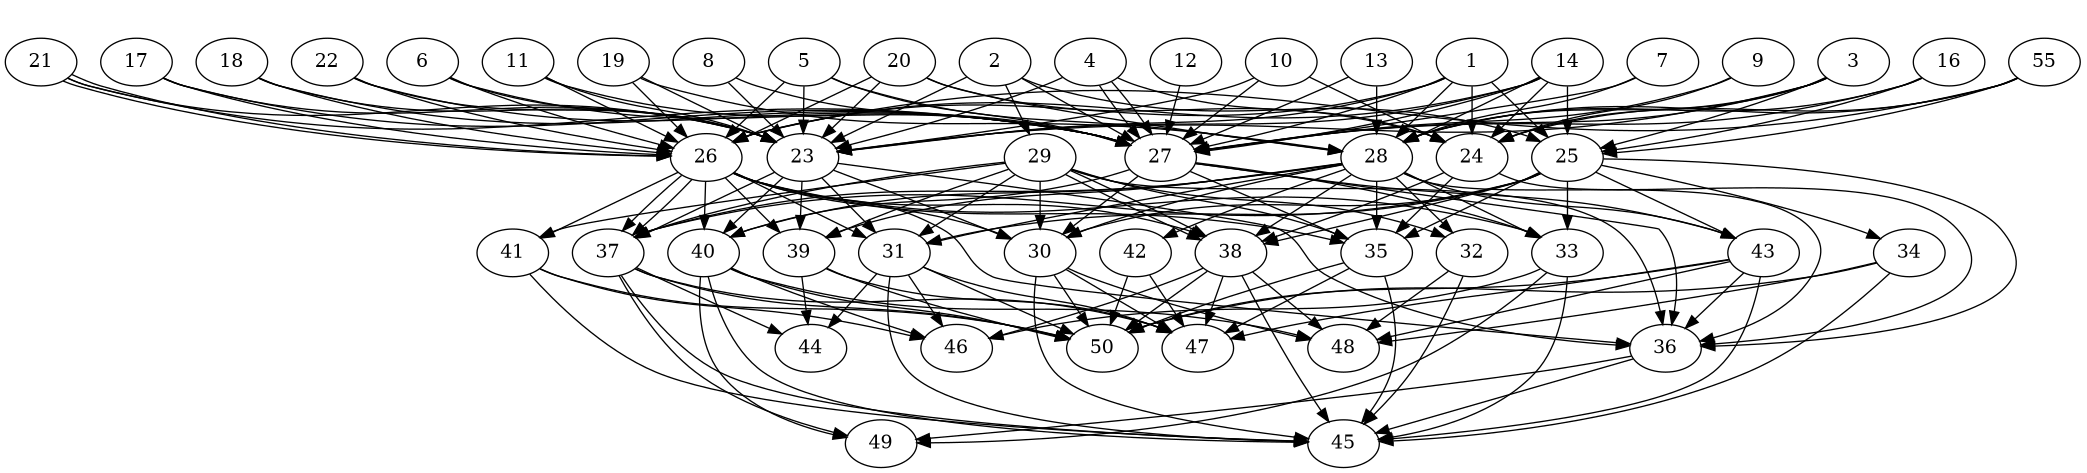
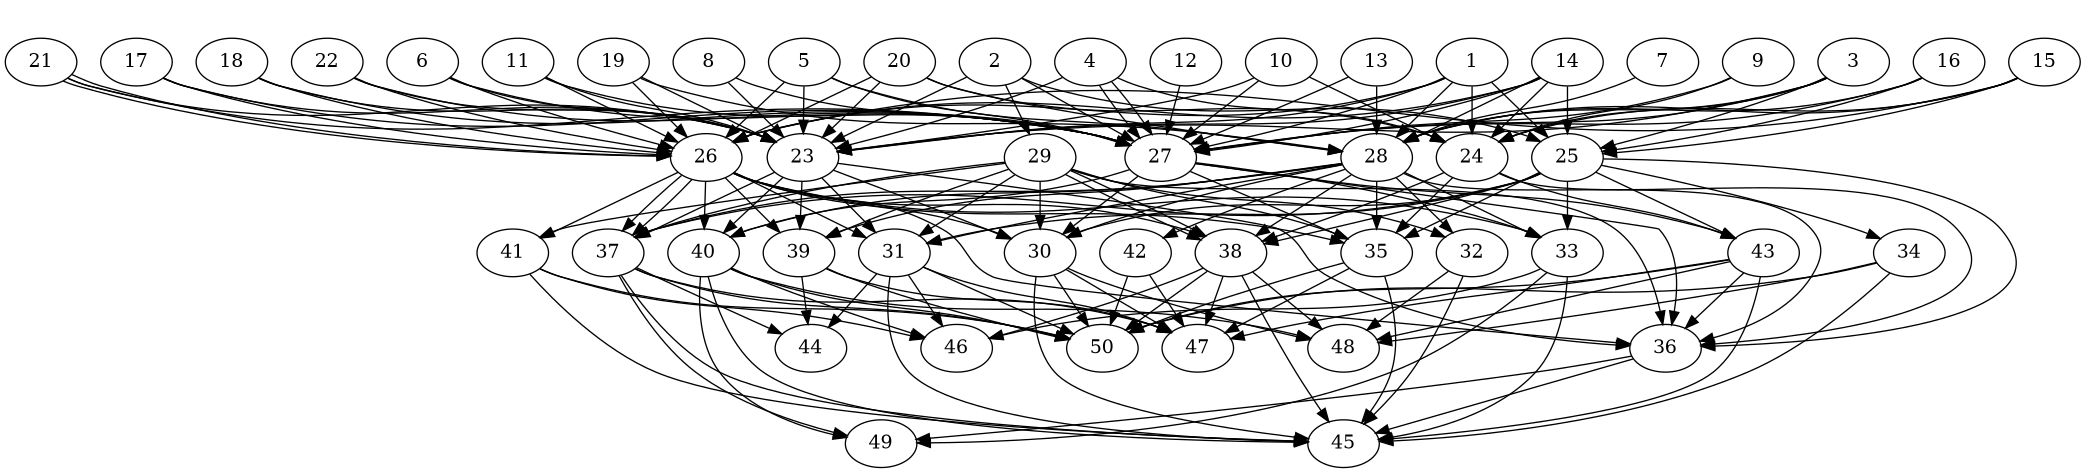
node "55": label "55" -> "15"
edge "7" -> "27": removed
edge "28" -> "43": now "24" -> "43"
